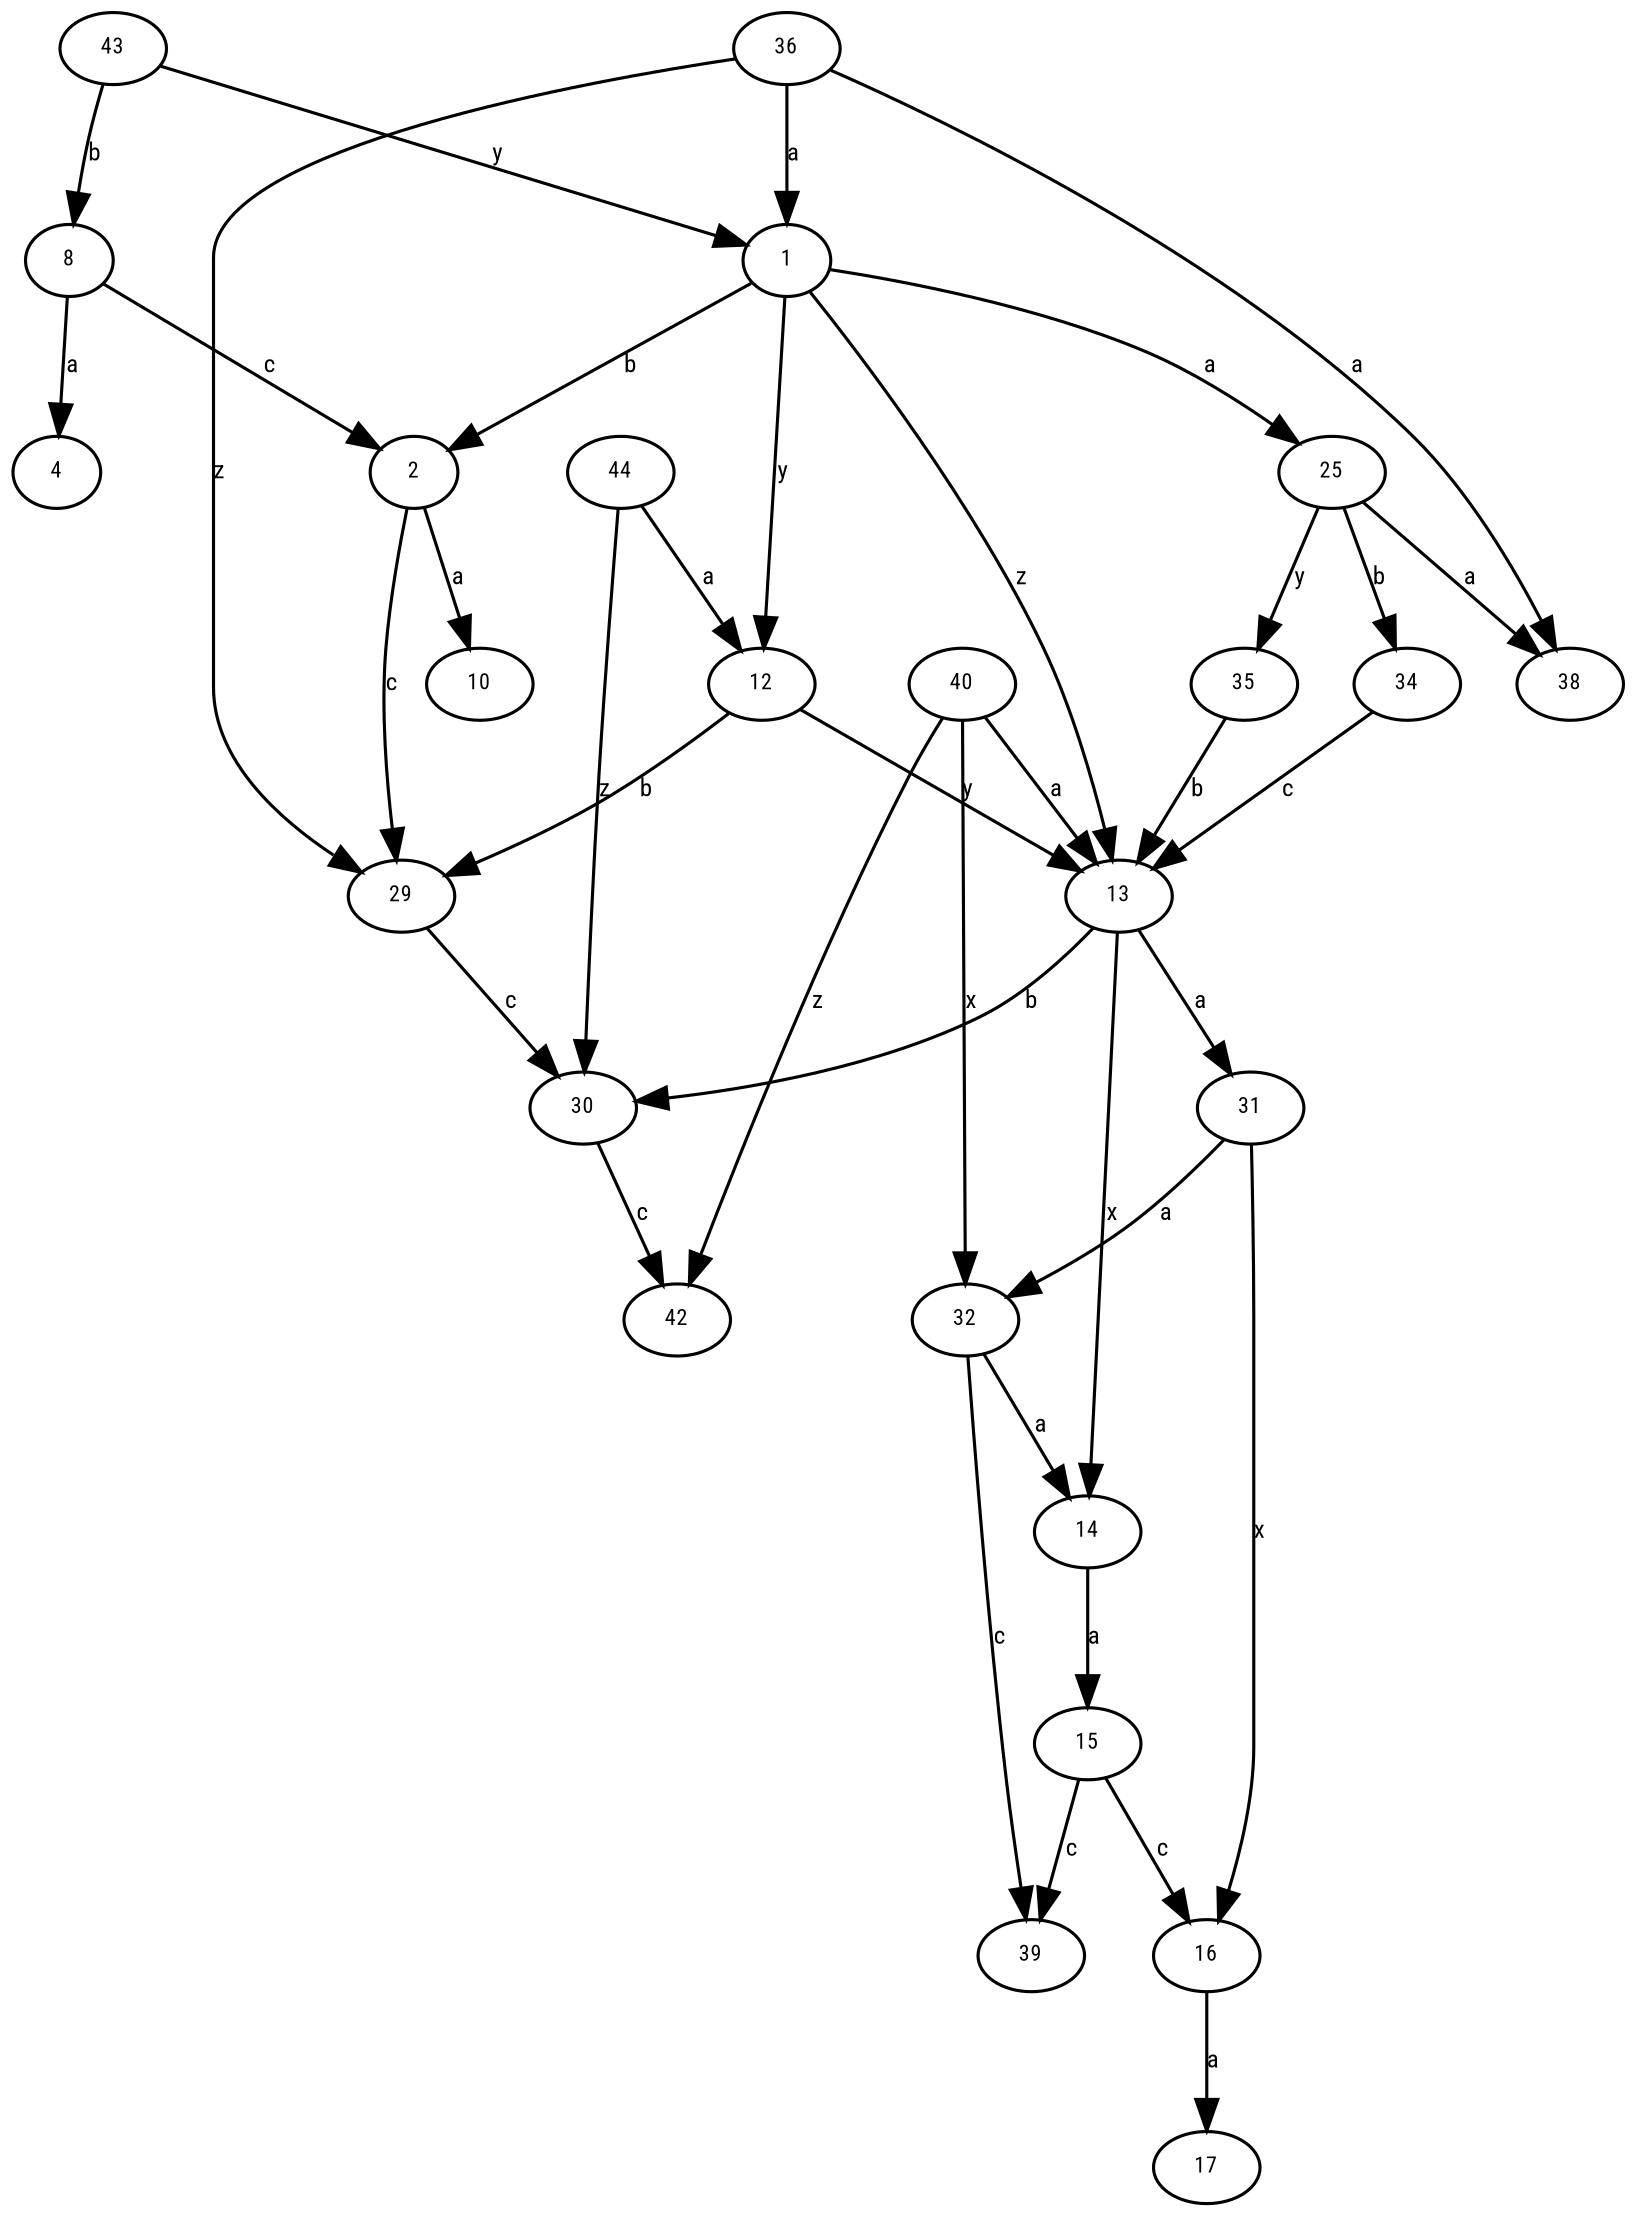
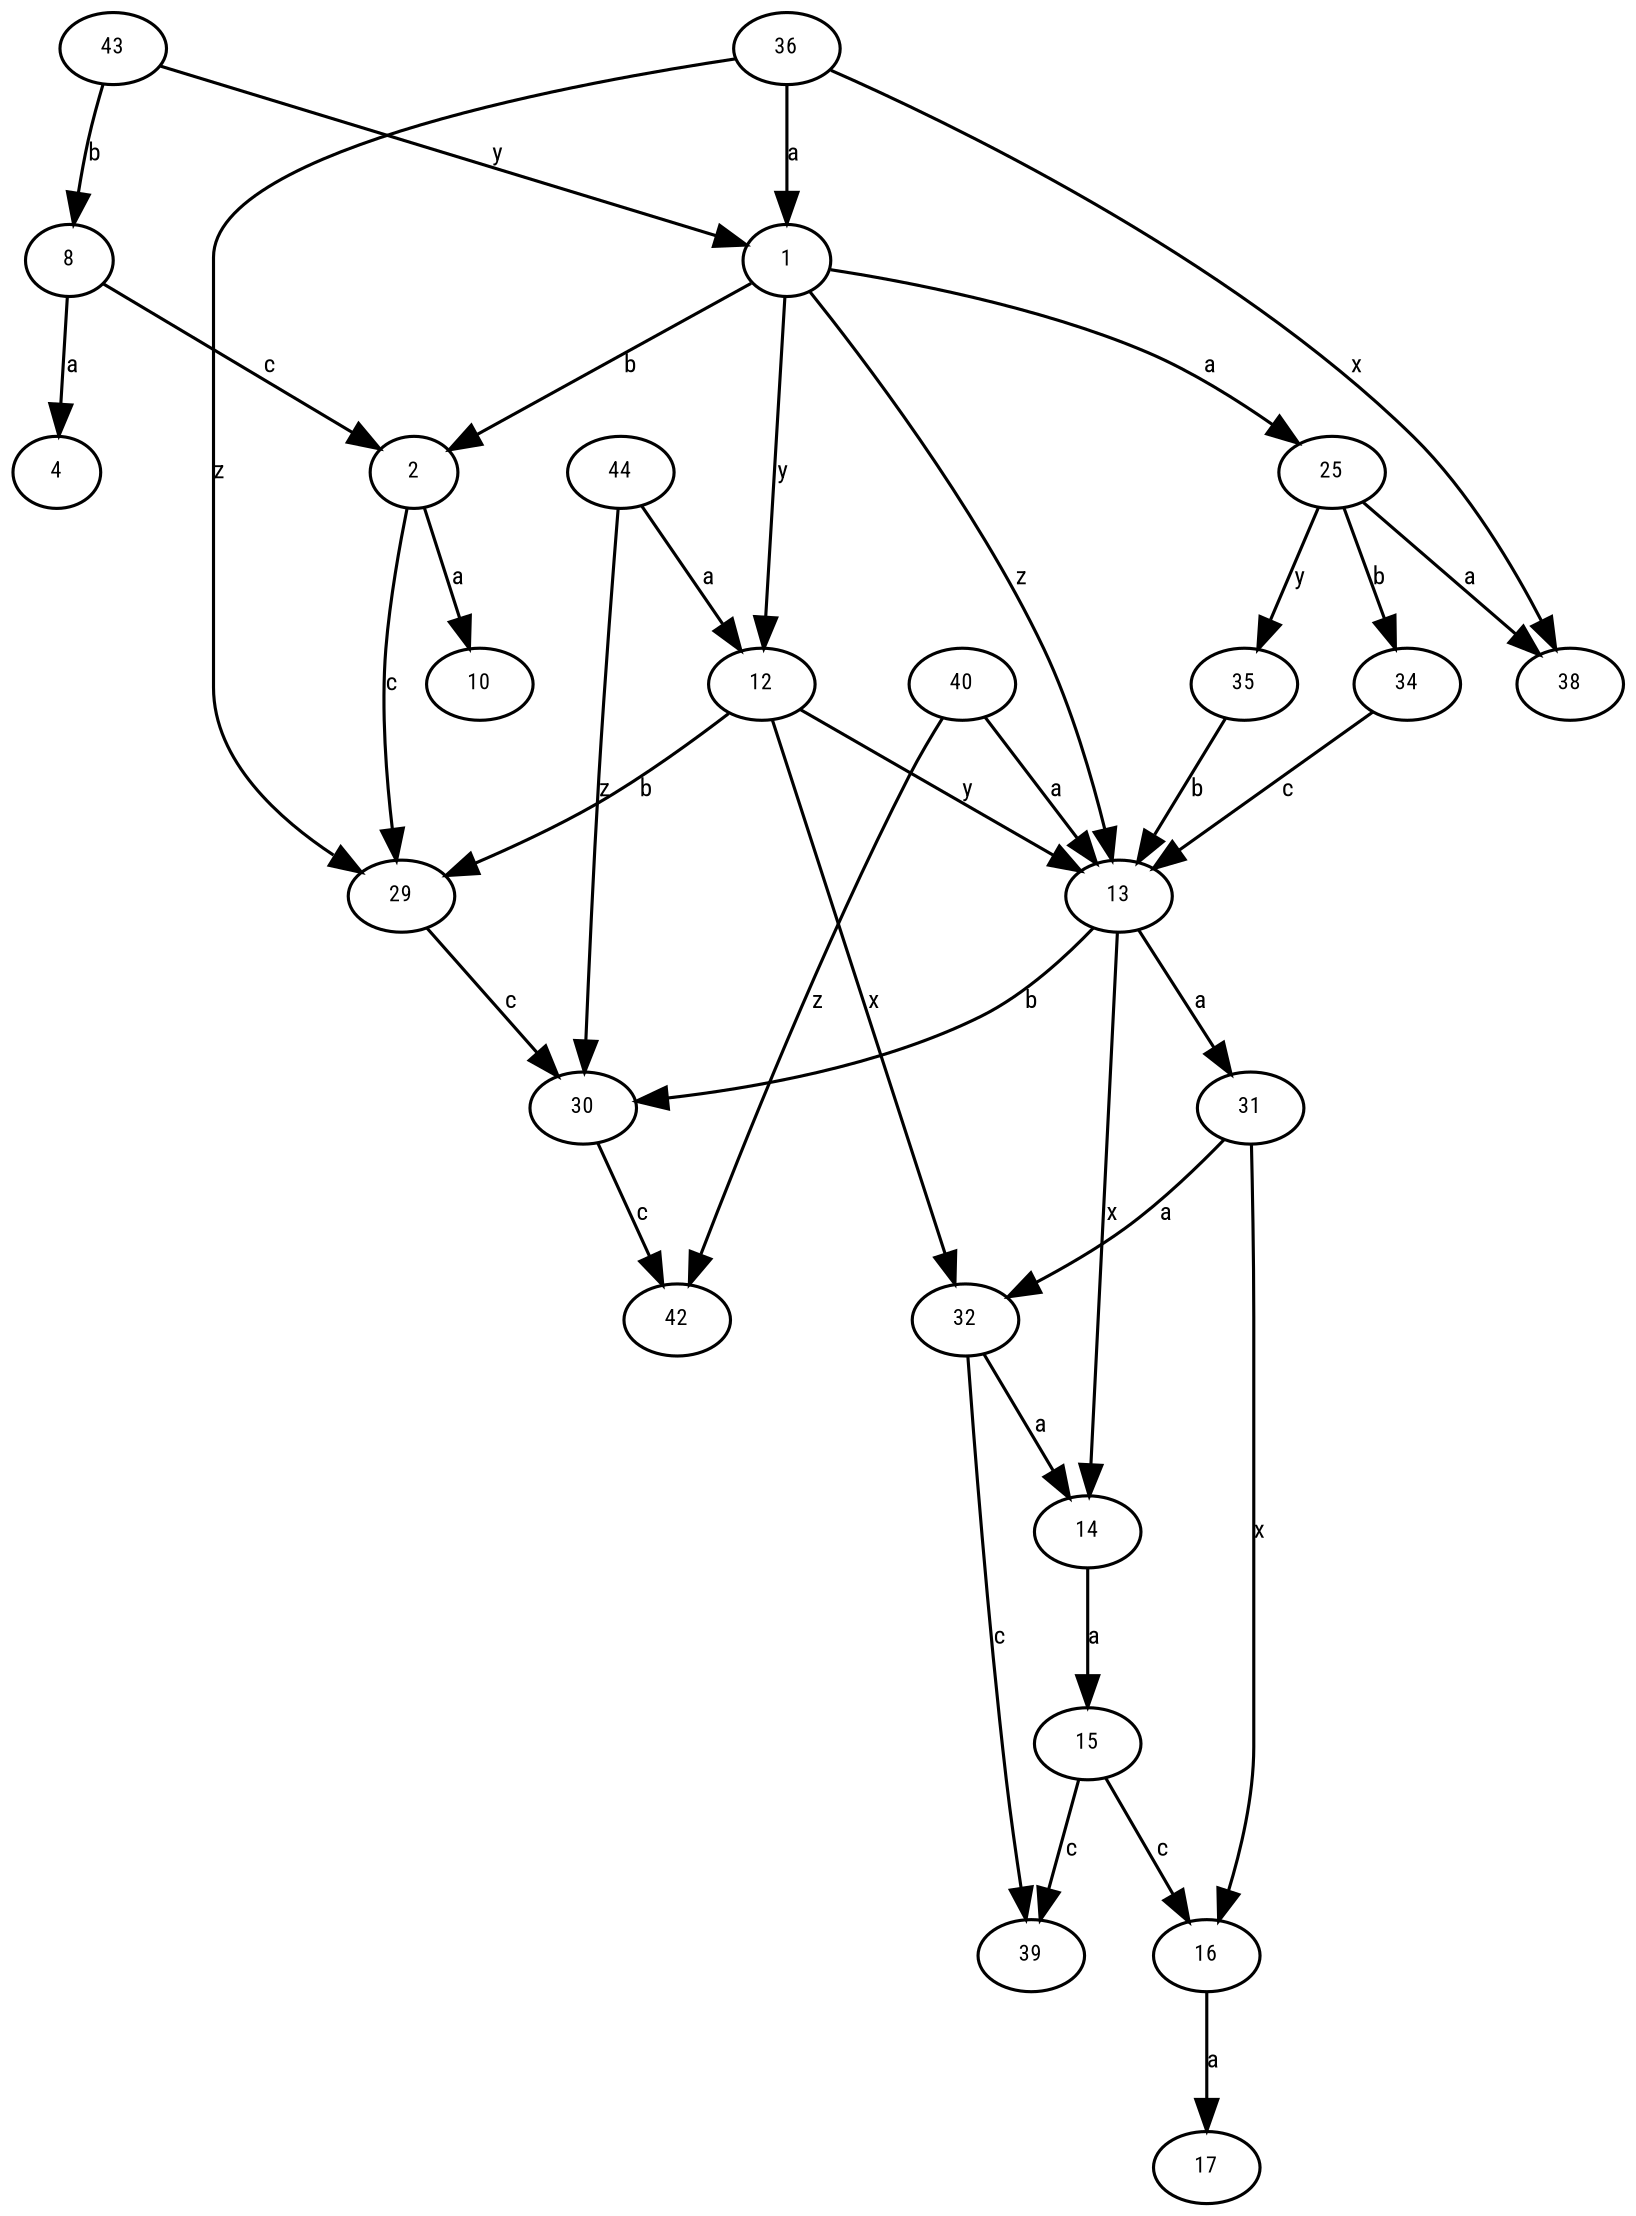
edge "36" -> "38": label "a" -> "x"
edge "40" -> "32": now "12" -> "32"
